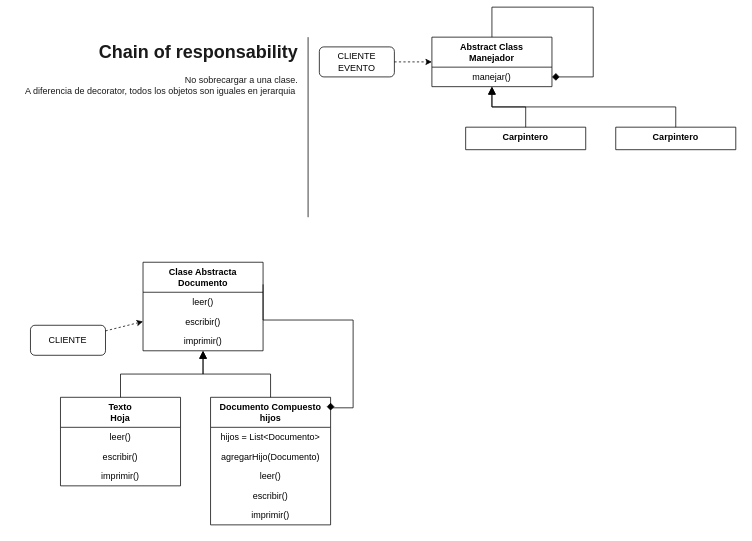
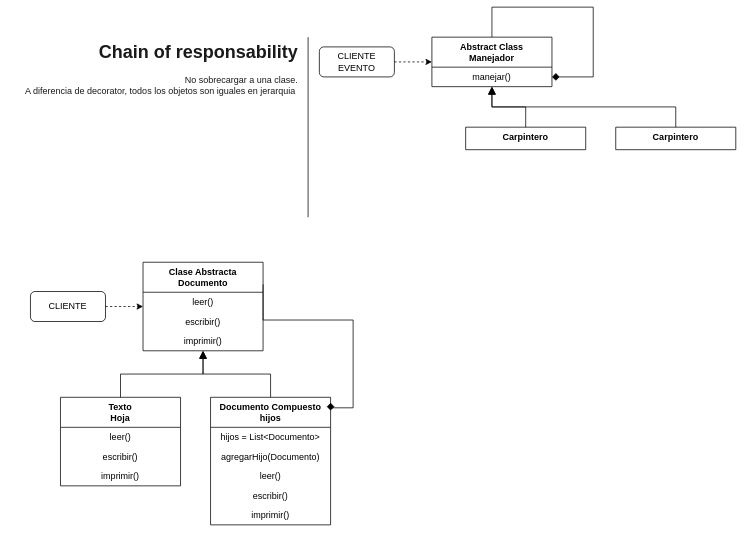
node "CLIENTE": moved (68, 340) -> (68, 306)
